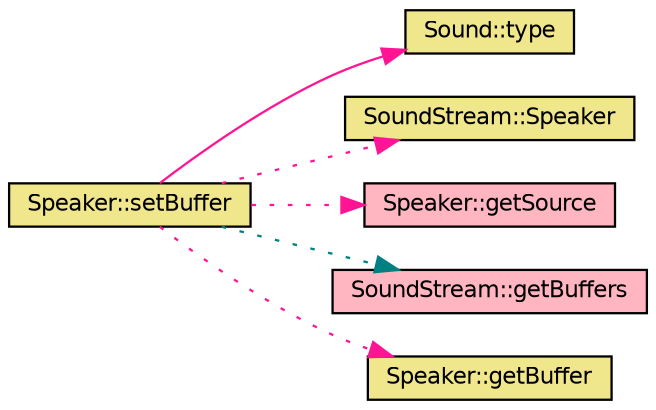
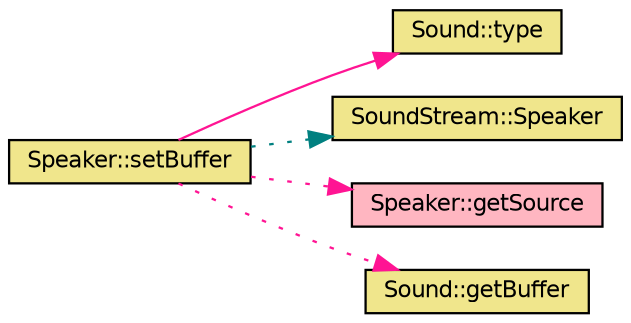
edge "Speaker::setBuffer" -> "SoundStream::Speaker": color deeppink -> teal
node "SoundStream::getBuffers": removed
node "Speaker::getBuffer": label "Speaker::getBuffer" -> "Sound::getBuffer"
